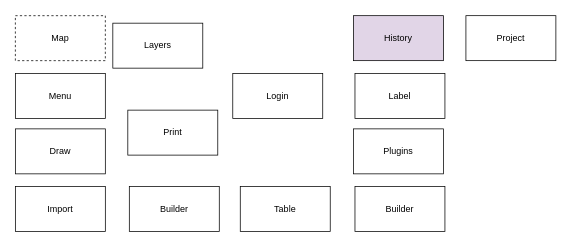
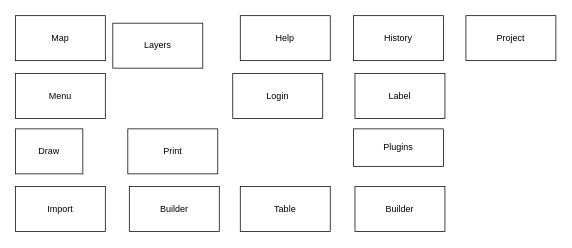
node "Map": style dashed -> solid
node "Help": added
node "History": fillcolor #e1d5e7 -> #ffffff
node "Print": moved (173, 132) -> (173, 151)
node "Draw": size 90x45 -> 68x45
node "Plugins": size 90x45 -> 90x38
